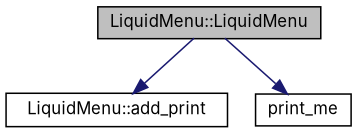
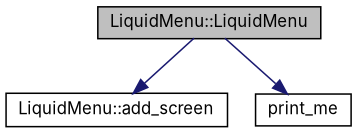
node "LiquidMenu::add_print": label "LiquidMenu::add_print" -> "LiquidMenu::add_screen"
